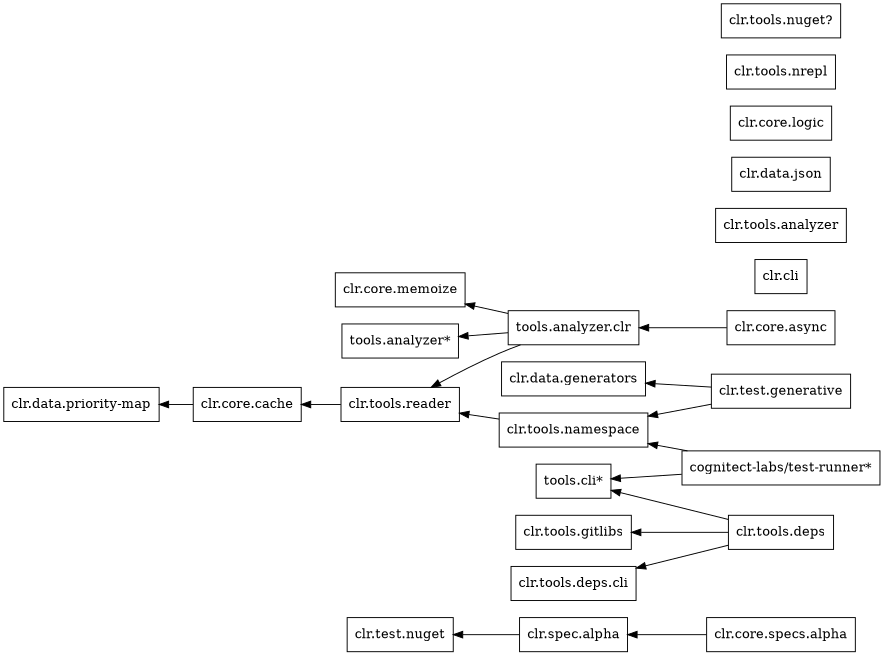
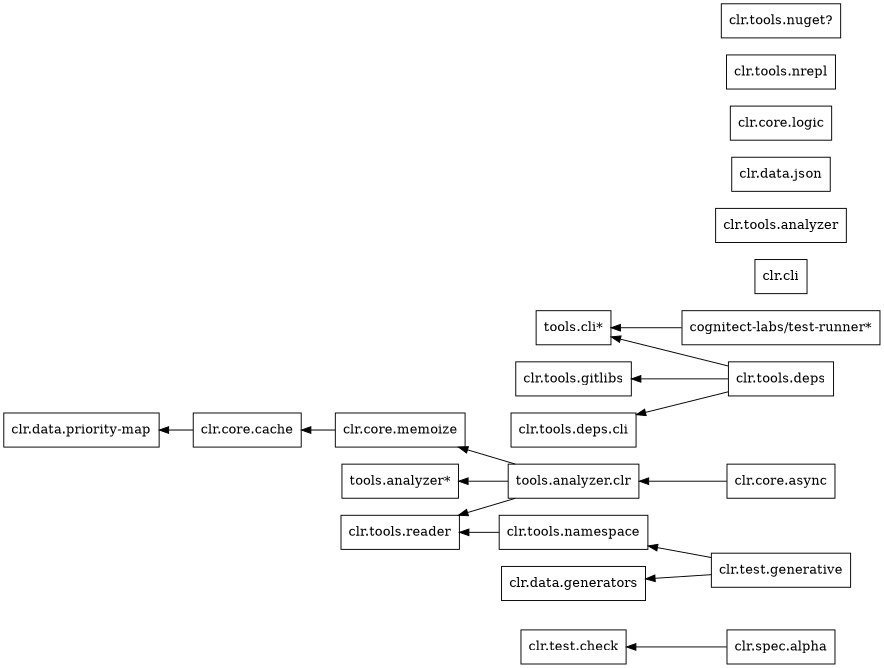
edge "clr.tools.reader" -> "clr.core.cache": now "clr.core.memoize" -> "clr.core.cache"
edge "cognitect-labs/test-runner*" -> "clr.tools.namespace": removed
node "clr.test.nuget": label "clr.test.nuget" -> "clr.test.check"
node "clr.core.specs.alpha": removed
